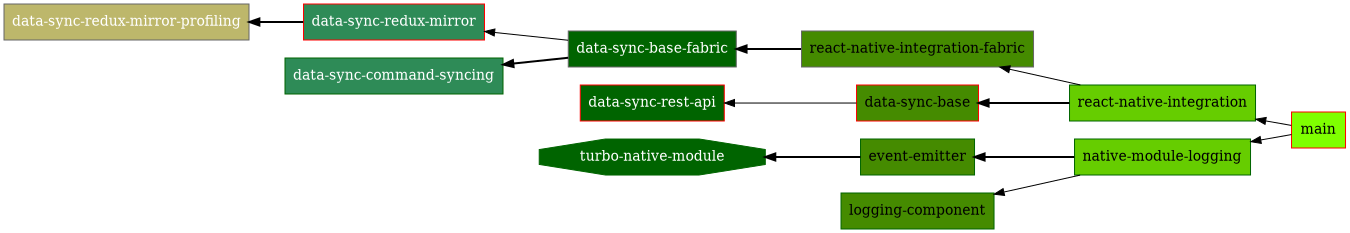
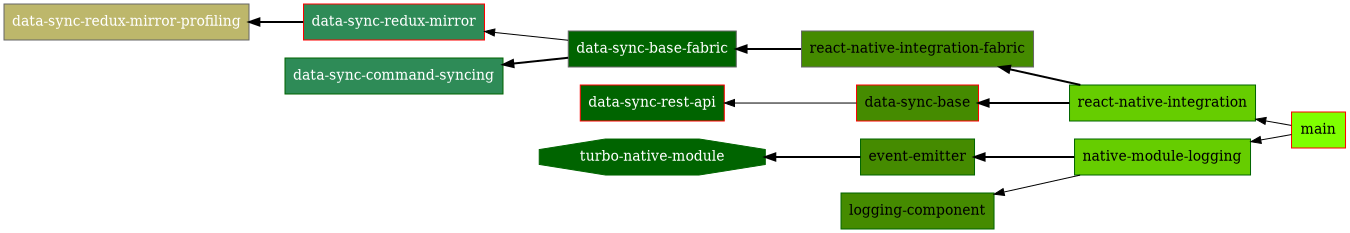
edge "react-native-integration-fabric" -- "react-native-integration": style solid -> bold
